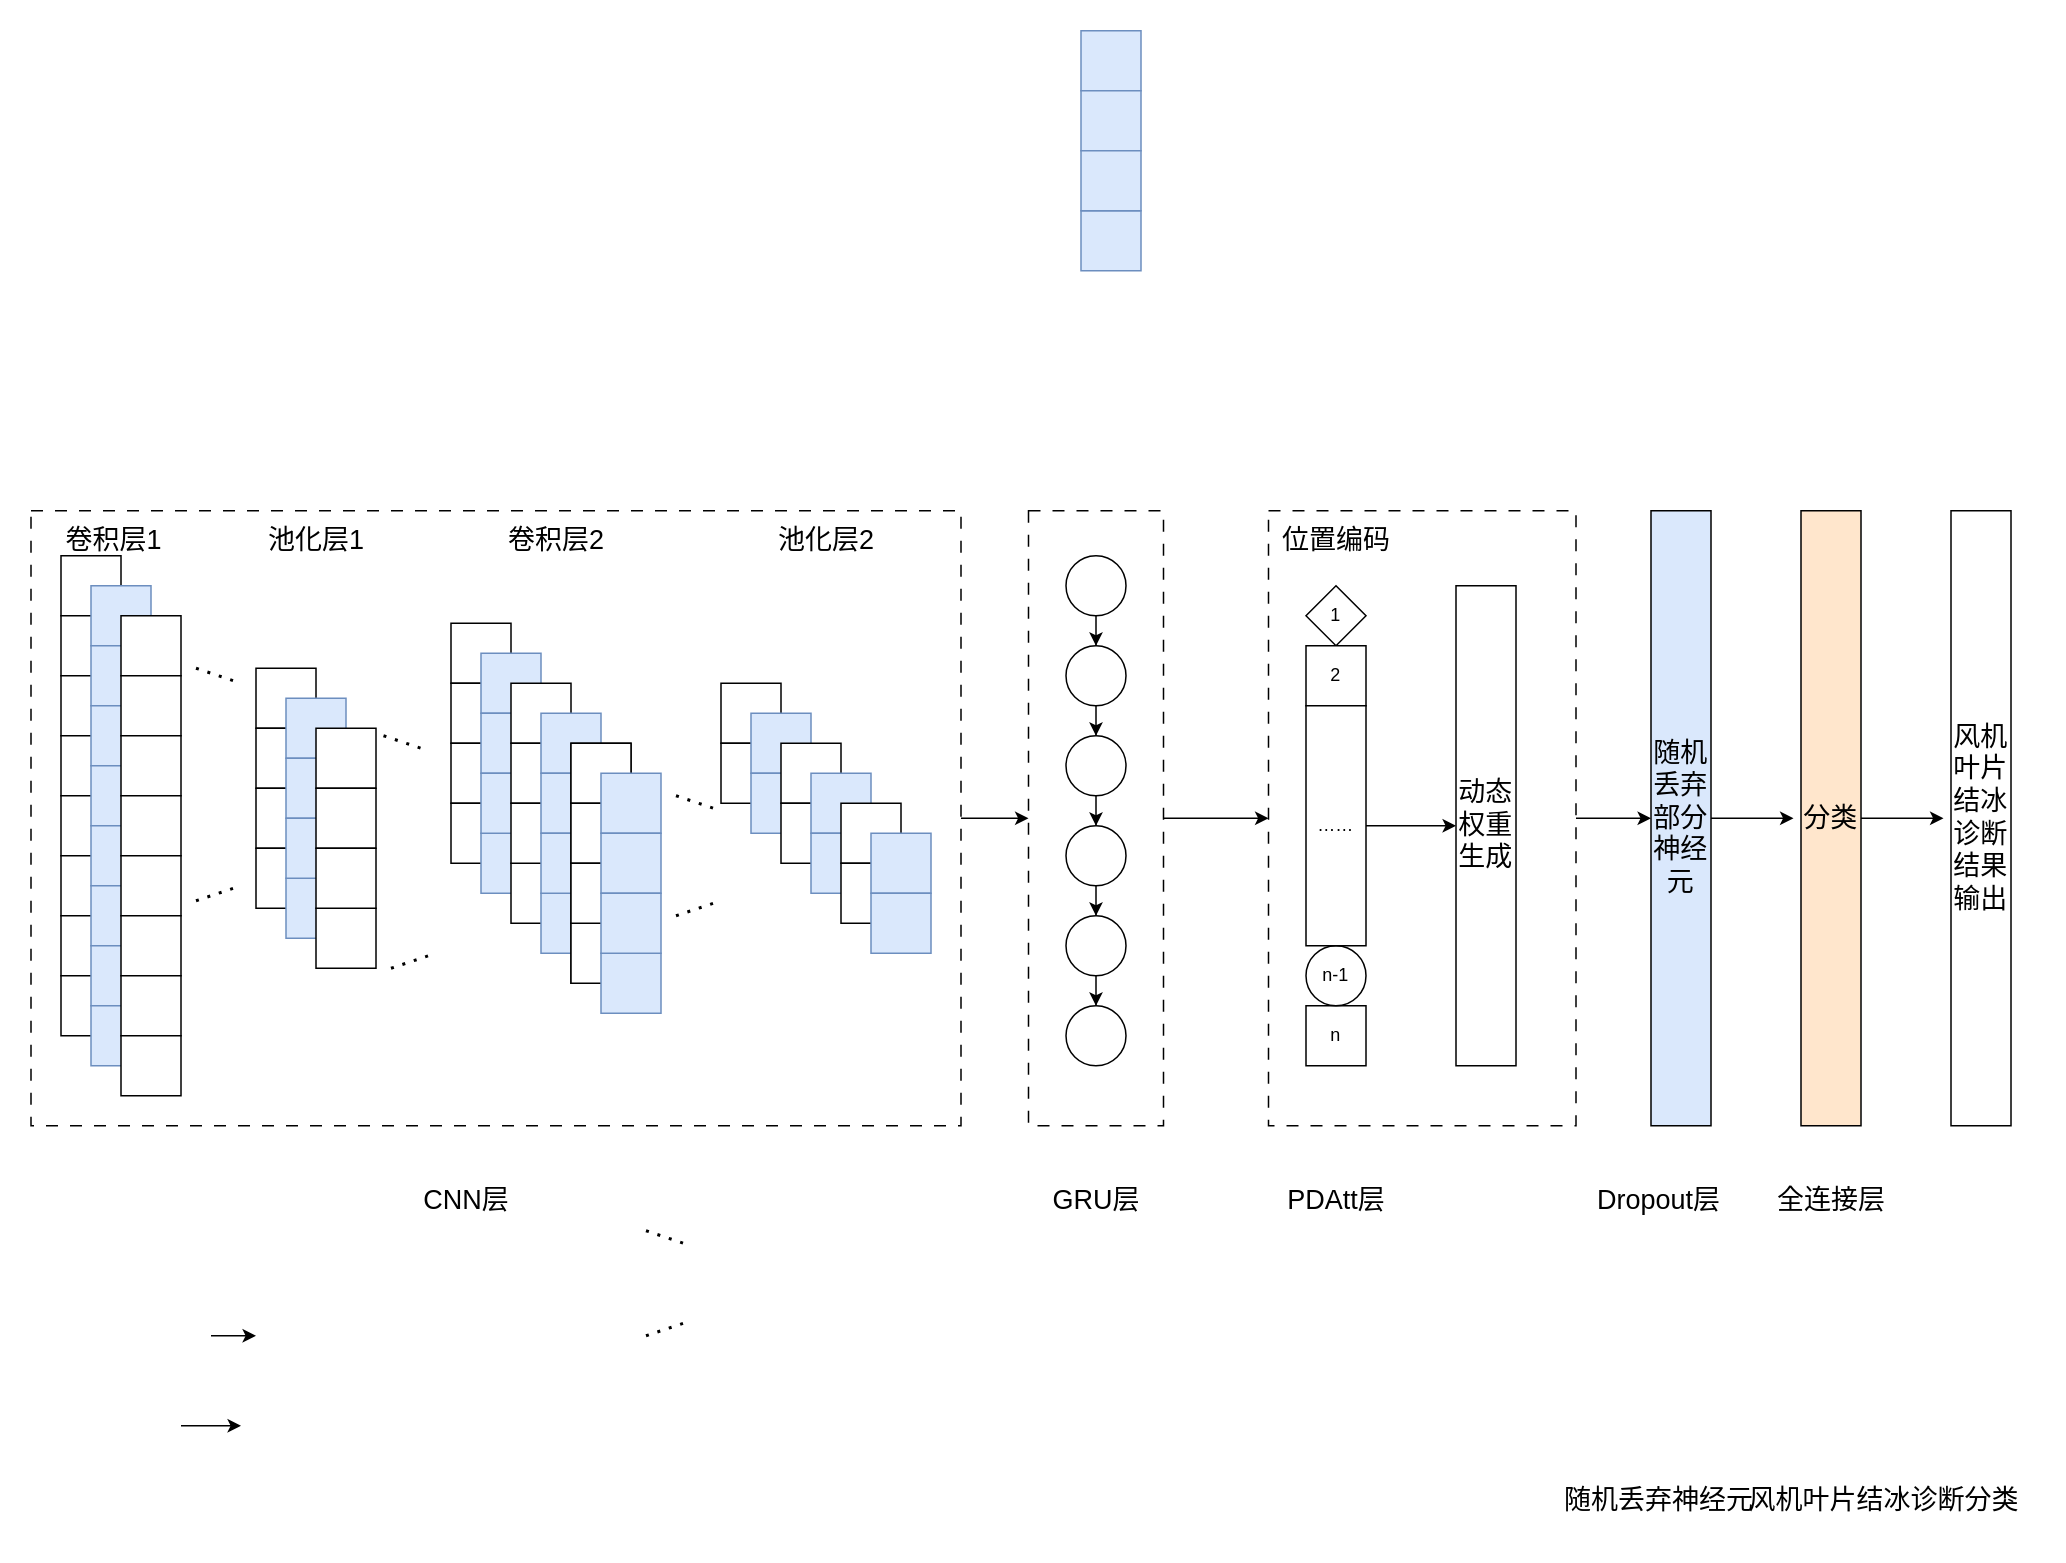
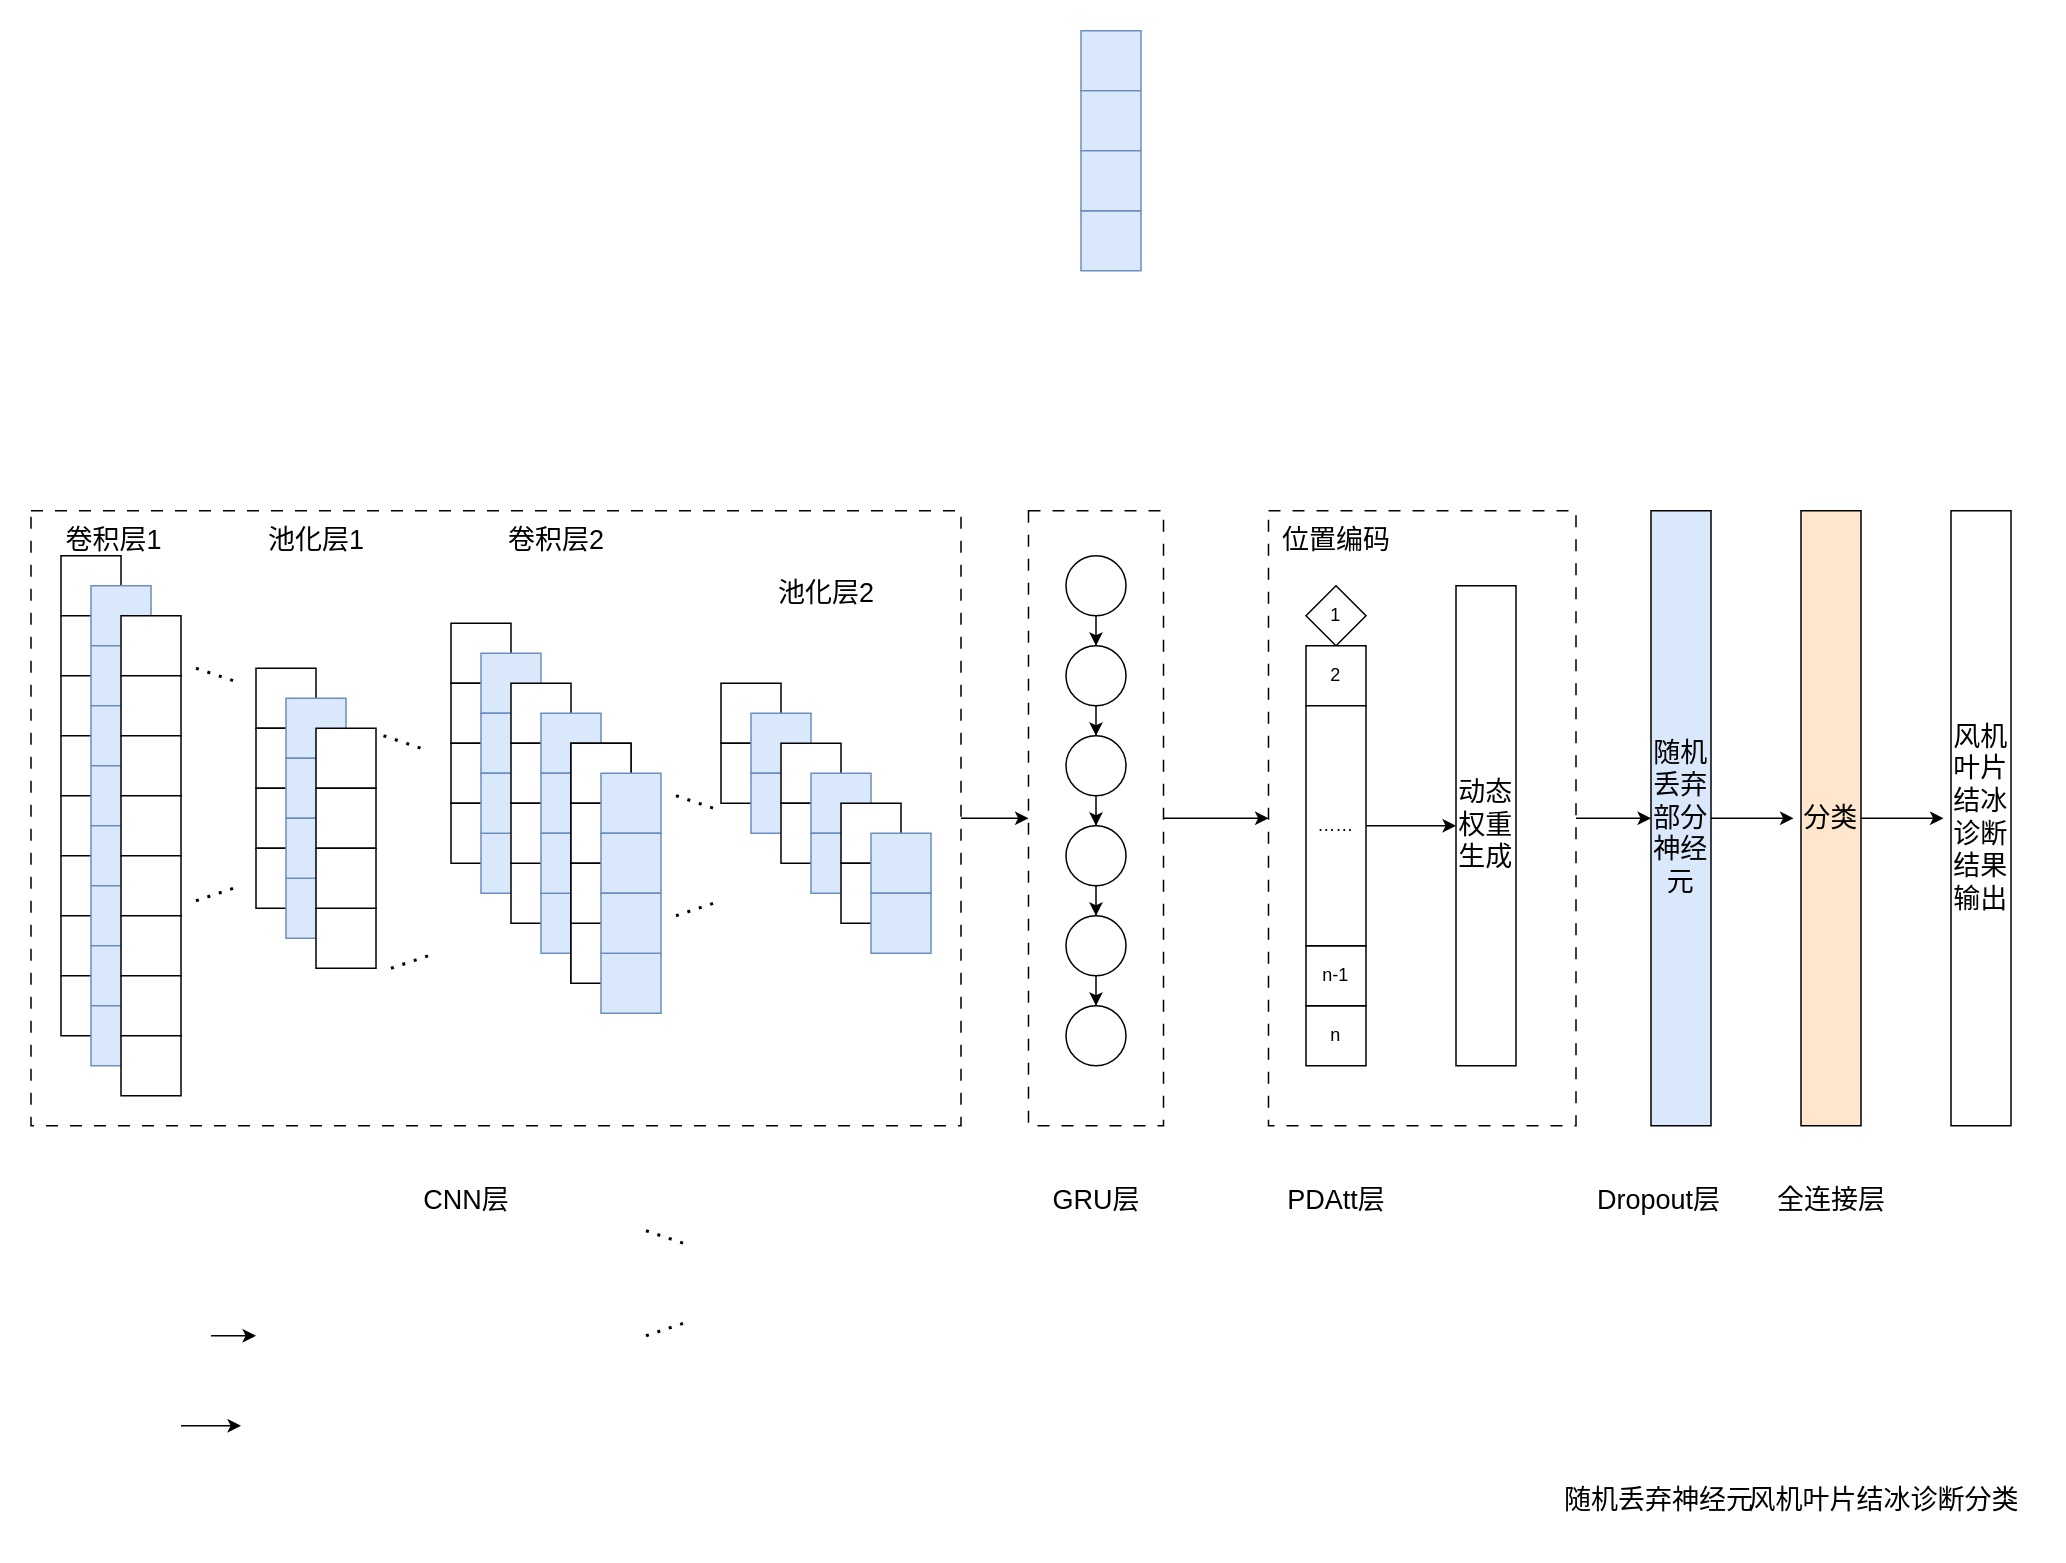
node "池化层2": moved (826, 541) -> (826, 593)
node "n-1": shape ellipse -> rectangle
